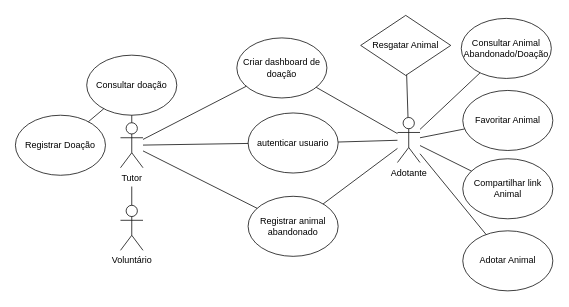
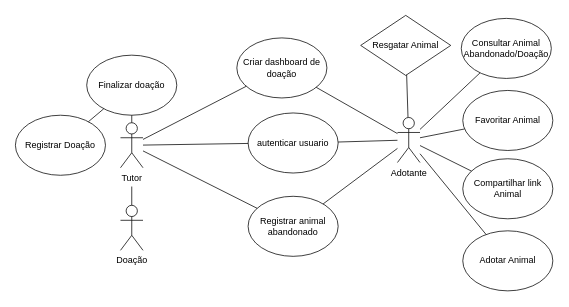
node "Consultar doação": label "Consultar doação" -> "Finalizar doação"
node "Voluntário": label "Voluntário" -> "Doação"
